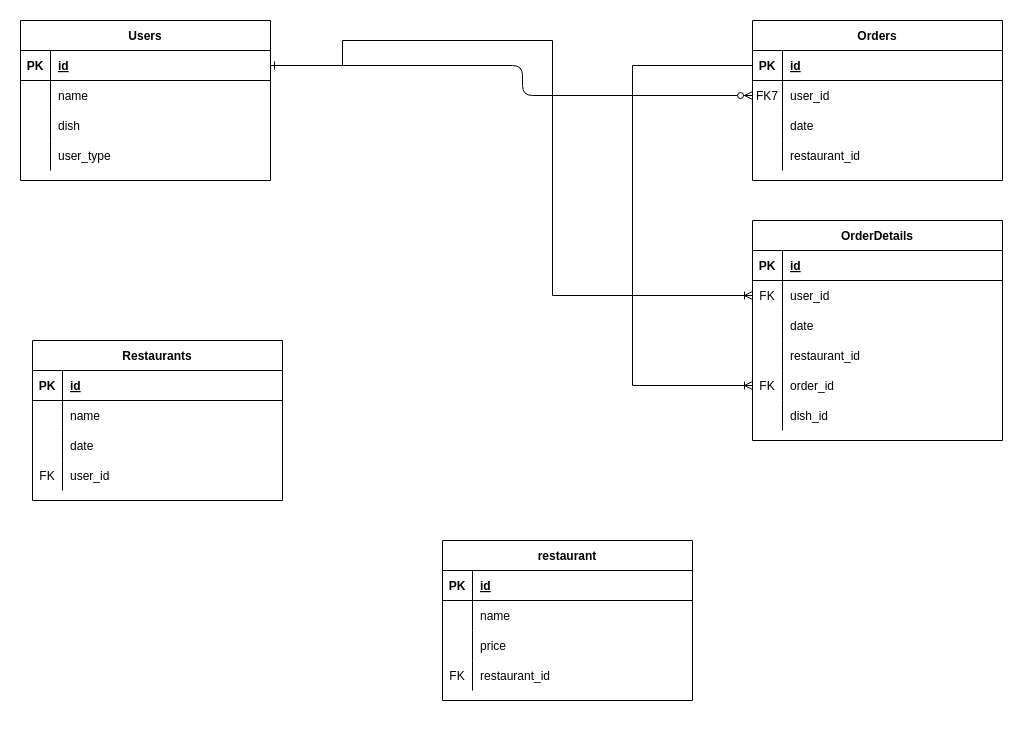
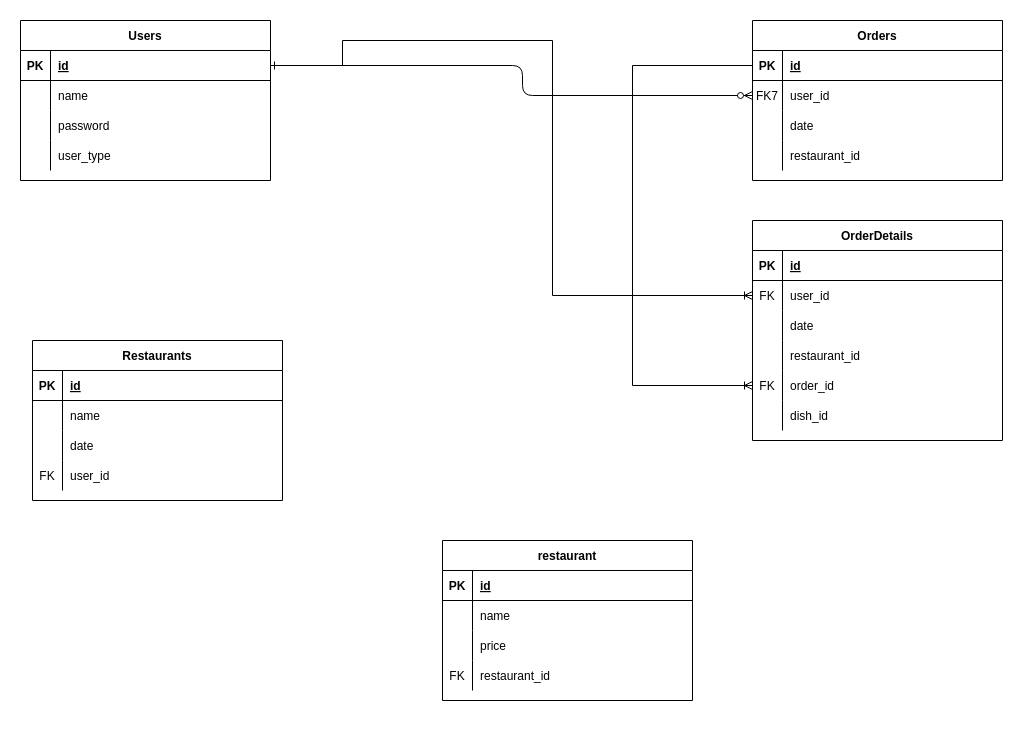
node "dish": label "dish" -> "password"
